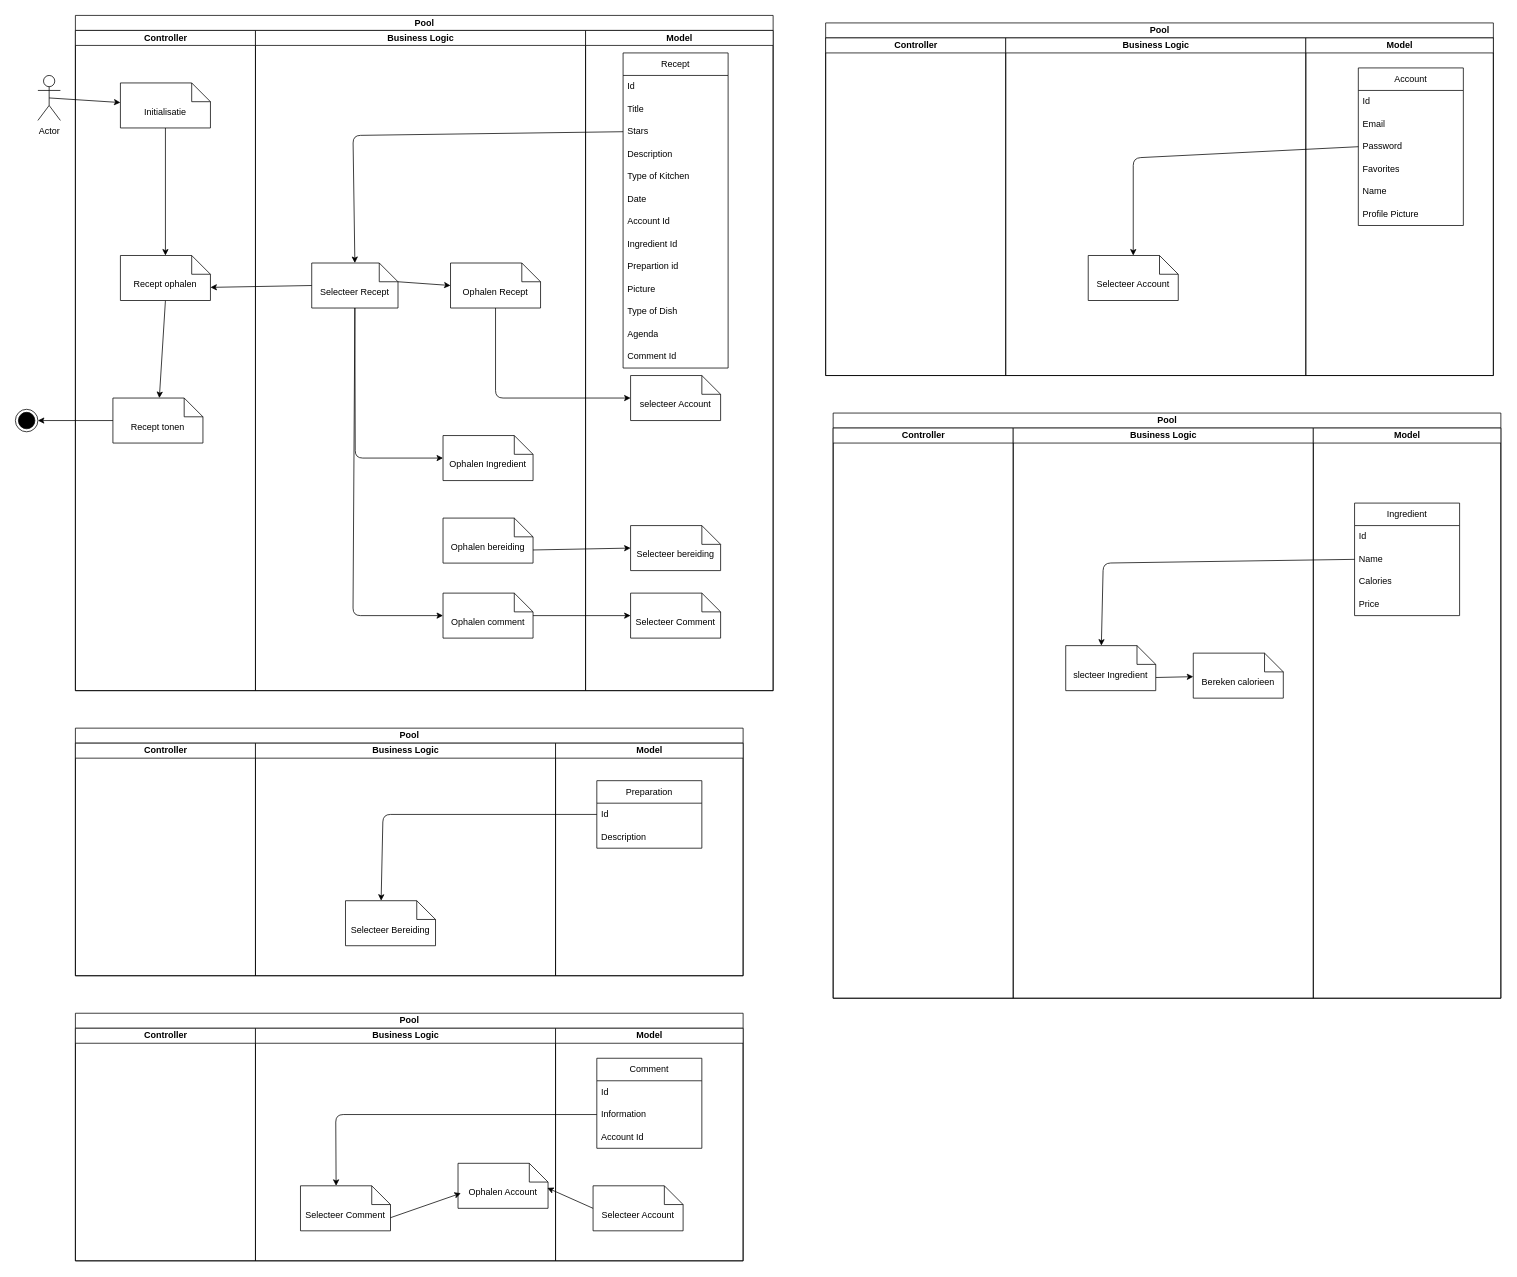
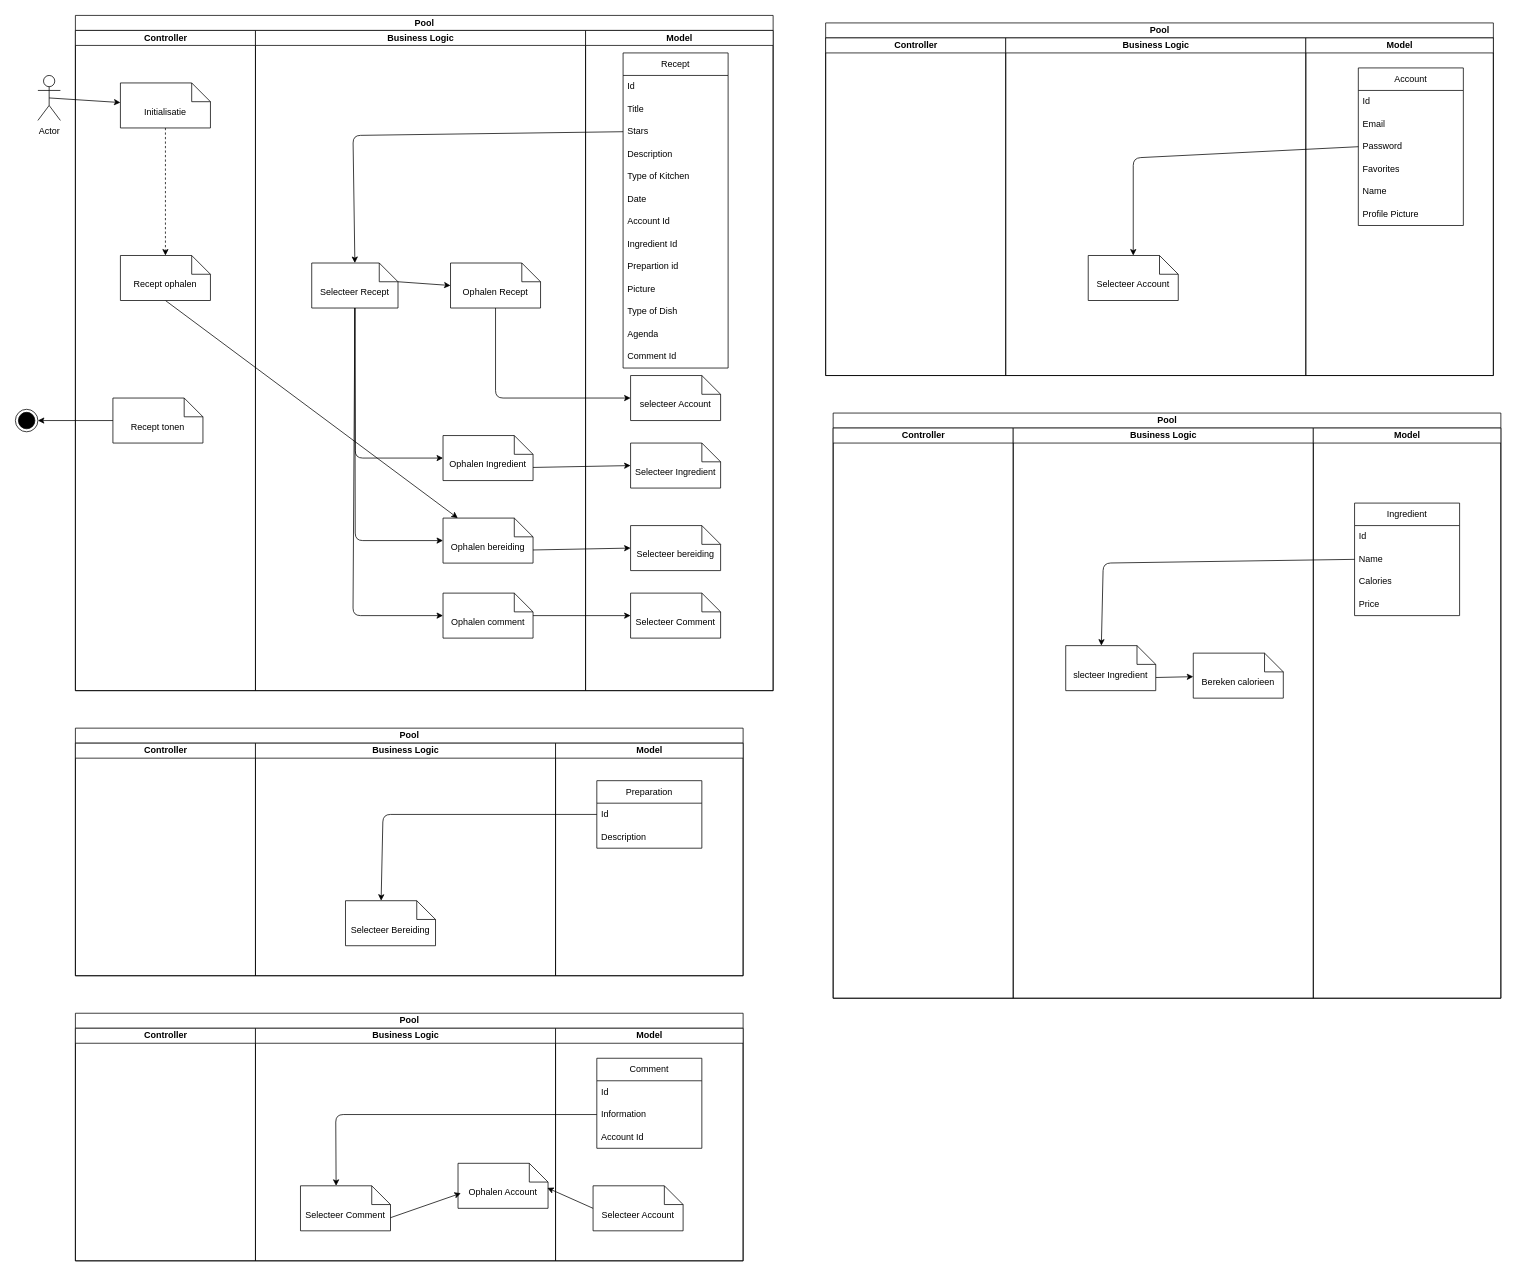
edge "Initialisatie" -> "Recept ophalen": style solid -> dashed
edge "Selecteer Recept" -> "Recept ophalen": removed
edge "Recept ophalen" -> "Recept tonen": now "Recept ophalen" -> "Ophalen bereiding"
node "Selecteer Ingredient": added
edge "Ophalen Ingredient" -> "Selecteer Ingredient": added
edge "Selecteer Recept" -> "Ophalen bereiding": added
